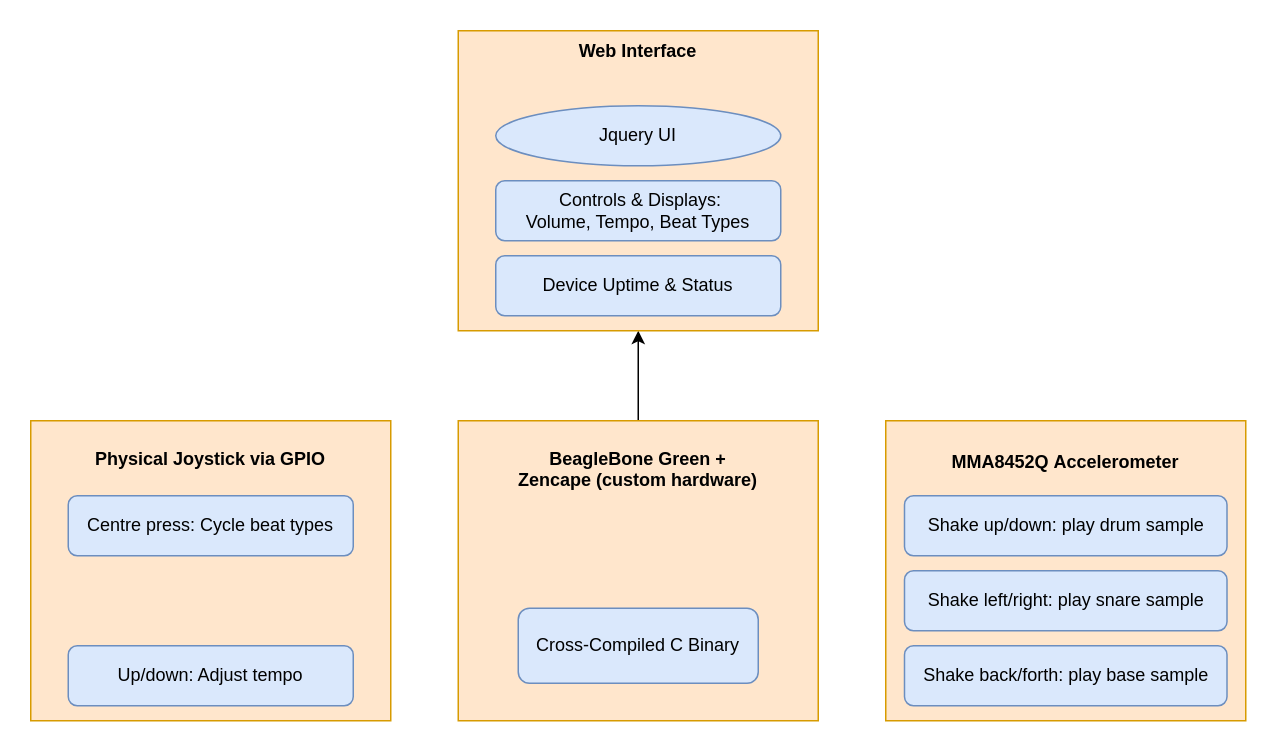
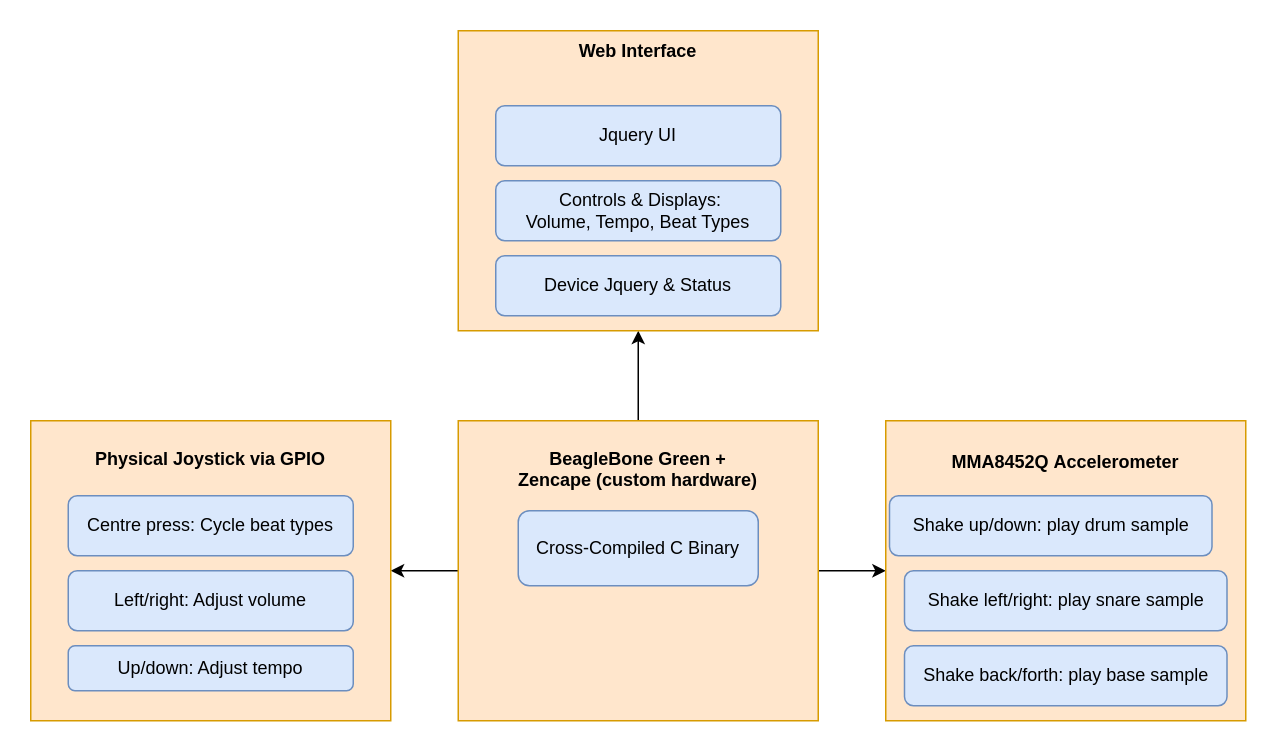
node "Jquery UI": shape ellipse -> rounded rectangle
node "Device Uptime & Status": label "Device Uptime & Status" -> "Device Jquery & Status"
node "Shake up/down: play drum sample": moved (1066, 526) -> (1051, 526)
edge "BeagleBone Green + Zencape (custom hardware)" -> "Physical Joystick via GPIO": added
edge "BeagleBone Green + Zencape (custom hardware)" -> "MMA8452Q Accelerometer": added
node "Left/right: Adjust volume": added
node "Cross-Compiled C Binary": moved (638, 646) -> (638, 548)
node "Up/down: Adjust tempo": size 285x60 -> 285x45
